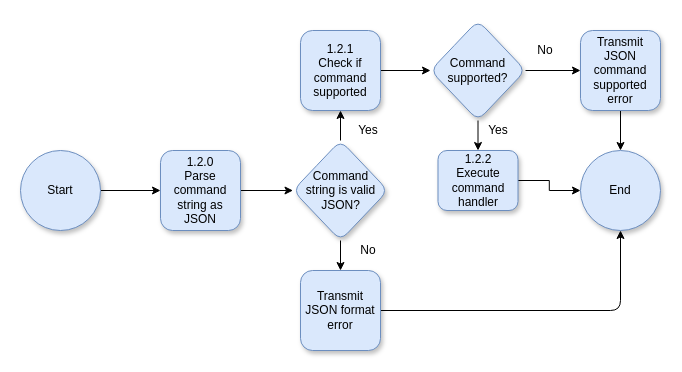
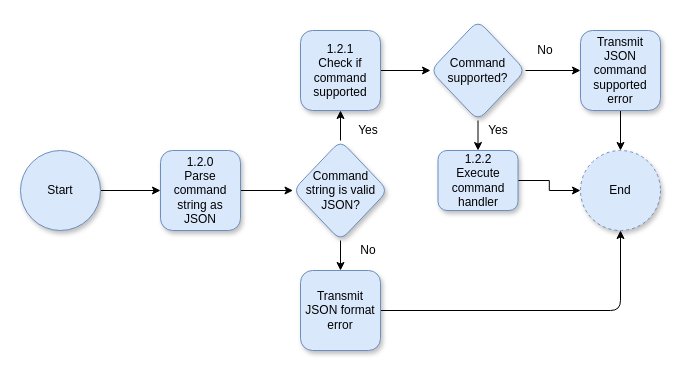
node "End": style solid -> dashed
